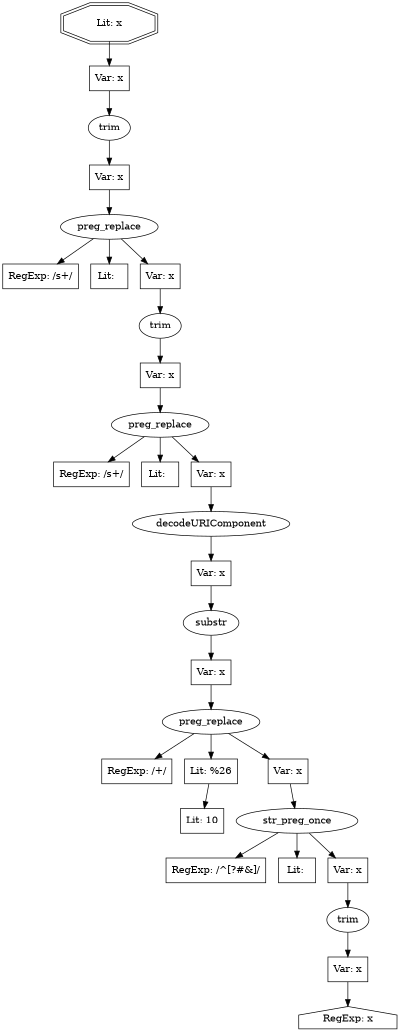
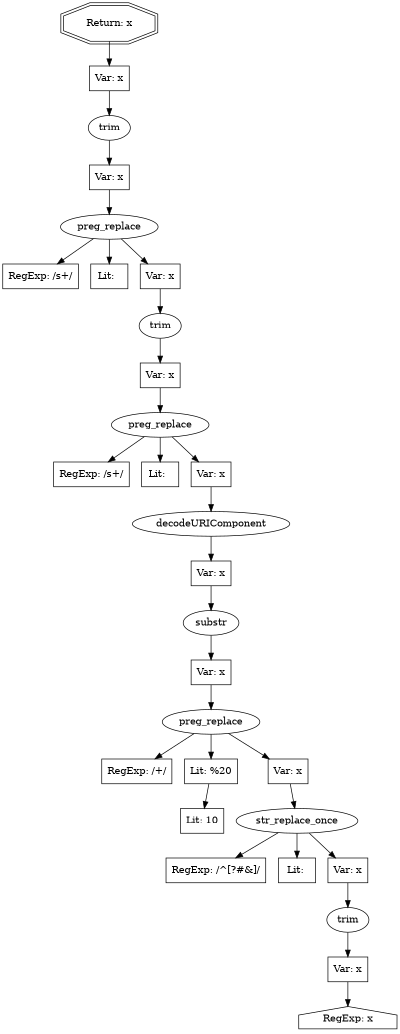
node "Lit: x": label "Lit: x" -> "Return: x"
node "Lit: %26": label "Lit: %26" -> "Lit: %20"
node "str_preg_once": label "str_preg_once" -> "str_replace_once"
